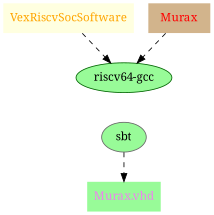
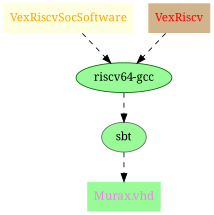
node "Murax": label "Murax" -> "VexRiscv"
edge "riscv64-gcc" -> "sbt": added
